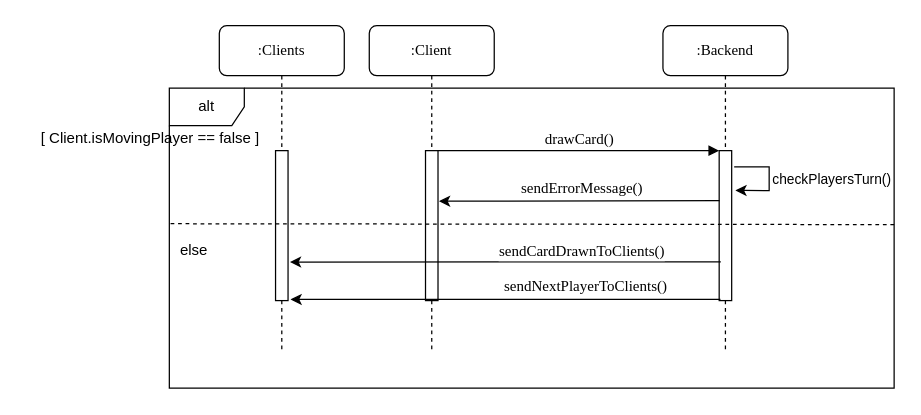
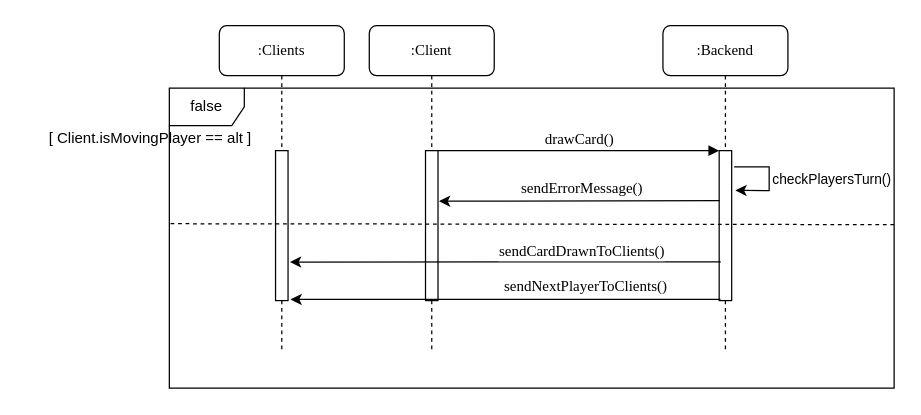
node "alt": label "alt" -> "false"
node "[ Client.isMovingPlayer == false ]": label "[ Client.isMovingPlayer == false ]" -> "[ Client.isMovingPlayer == alt ]"
node "else": removed
